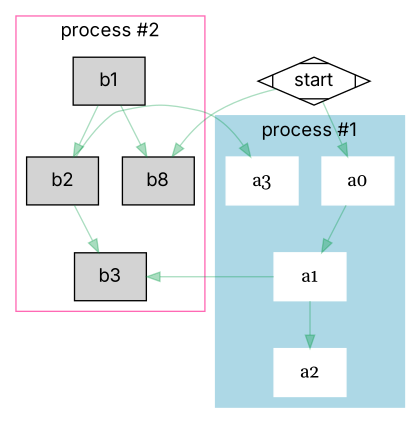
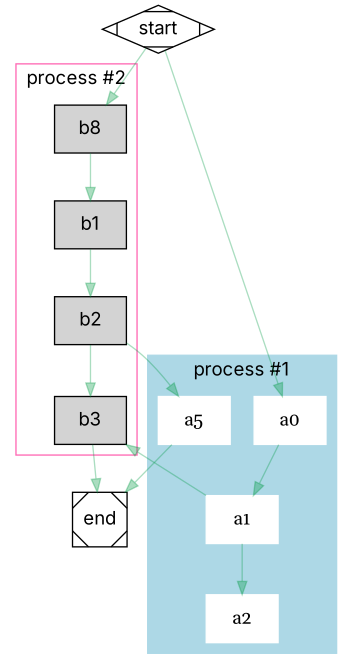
edge "b1" -> "b8": reversed
node "a3": label "a3" -> "a5"
node "end": added
